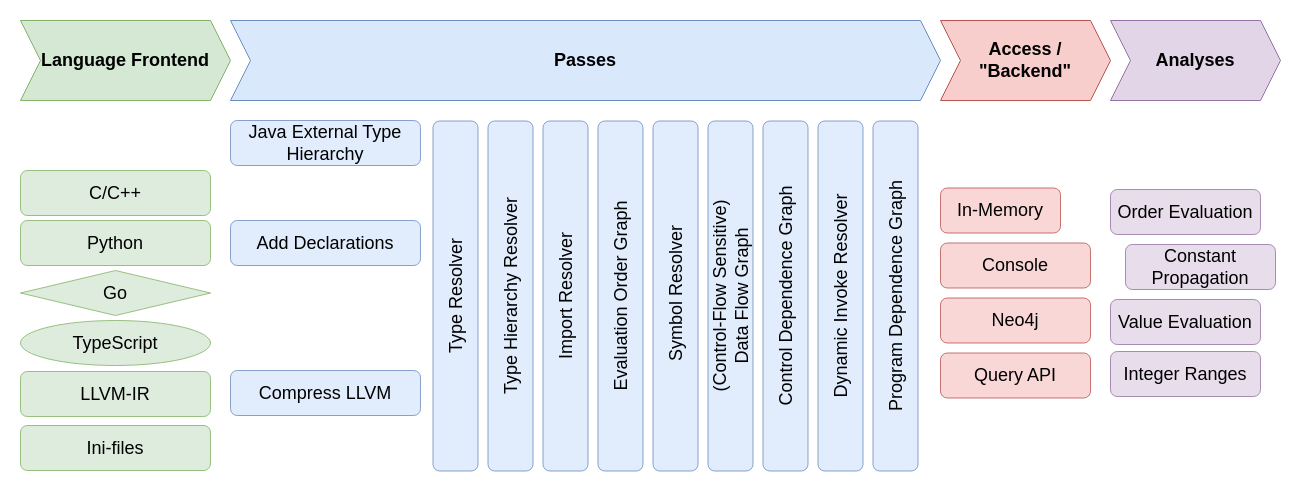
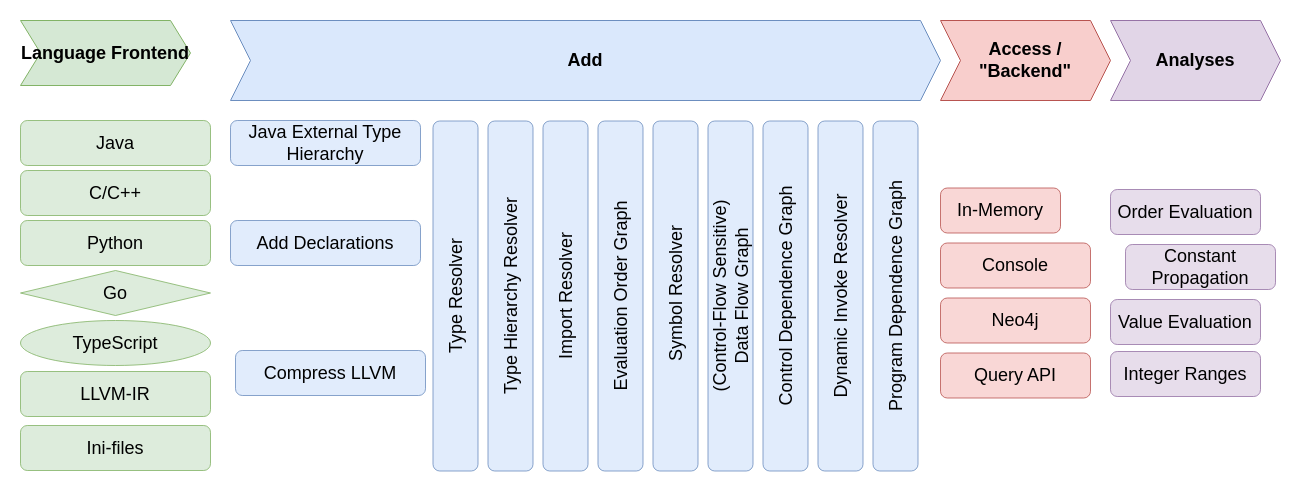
node "Language Frontend": size 210x80 -> 170x65
node "Passes": label "Passes" -> "Add"
node "Java": added
node "Compress LLVM": moved (326, 393) -> (331, 373)
